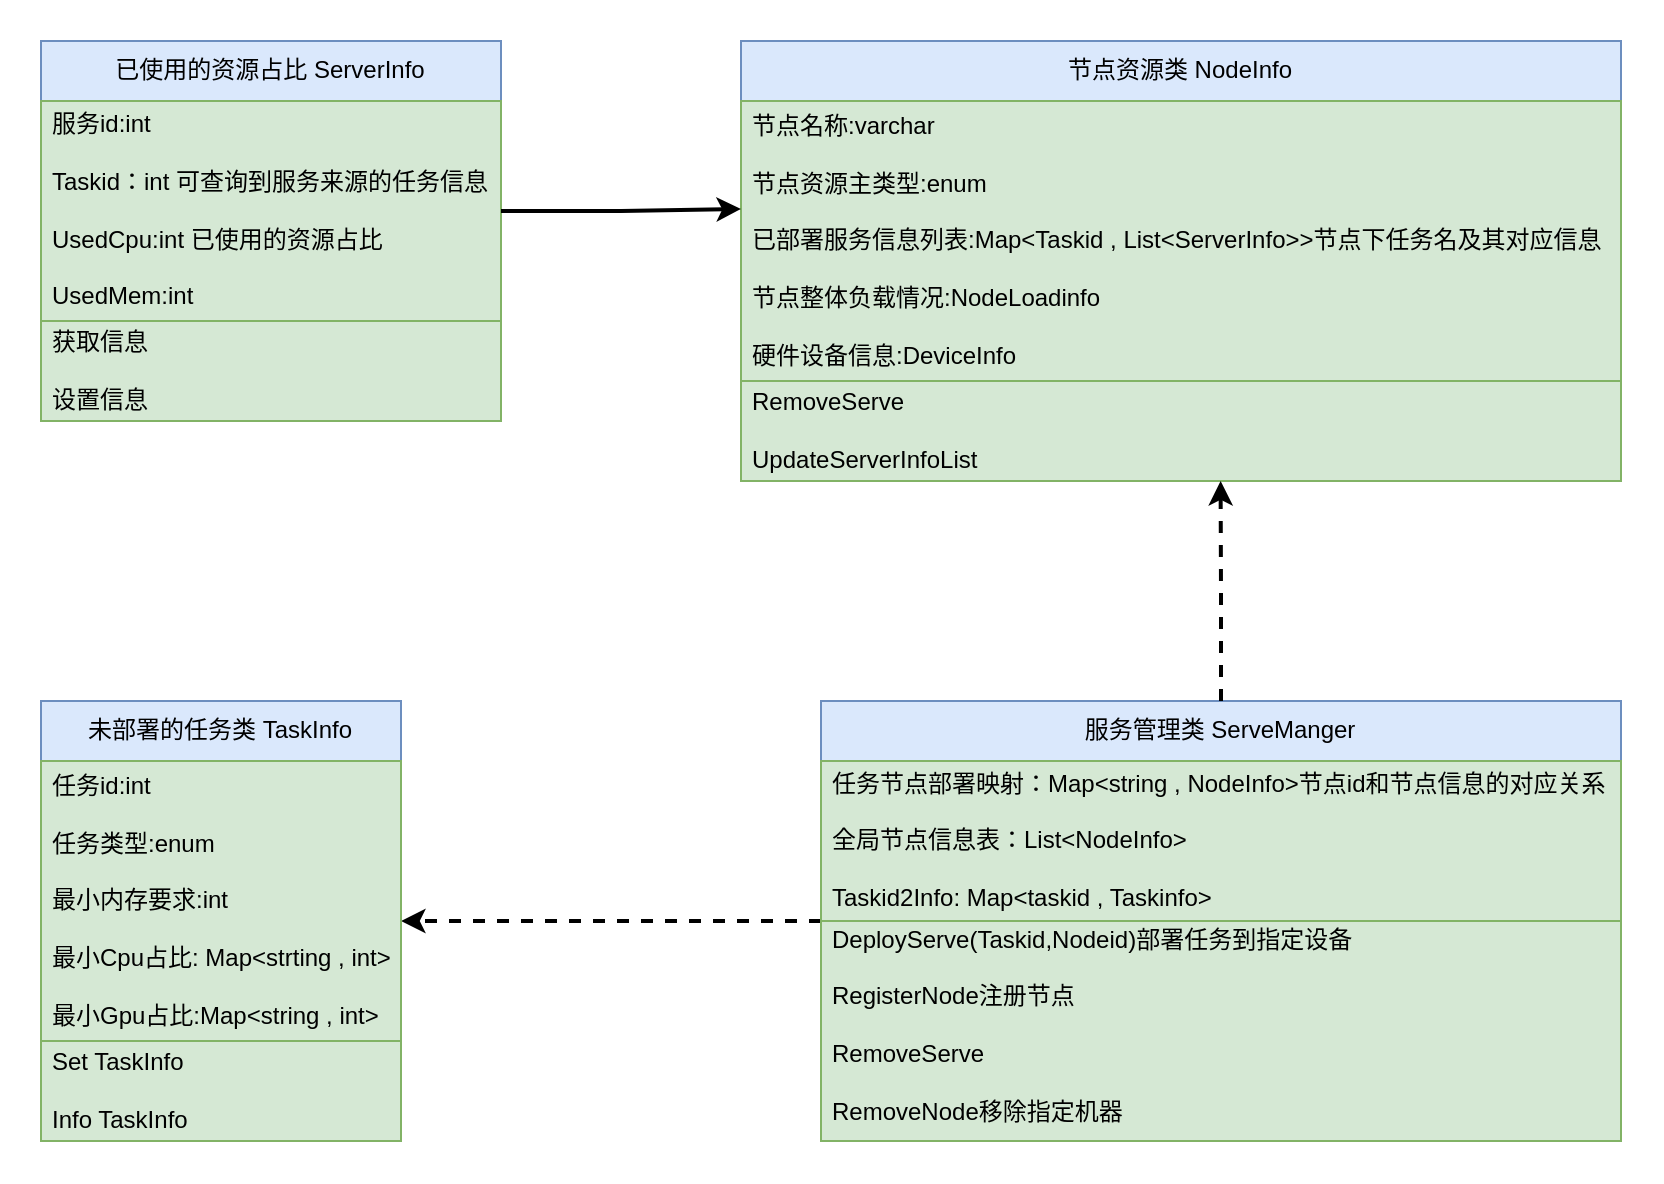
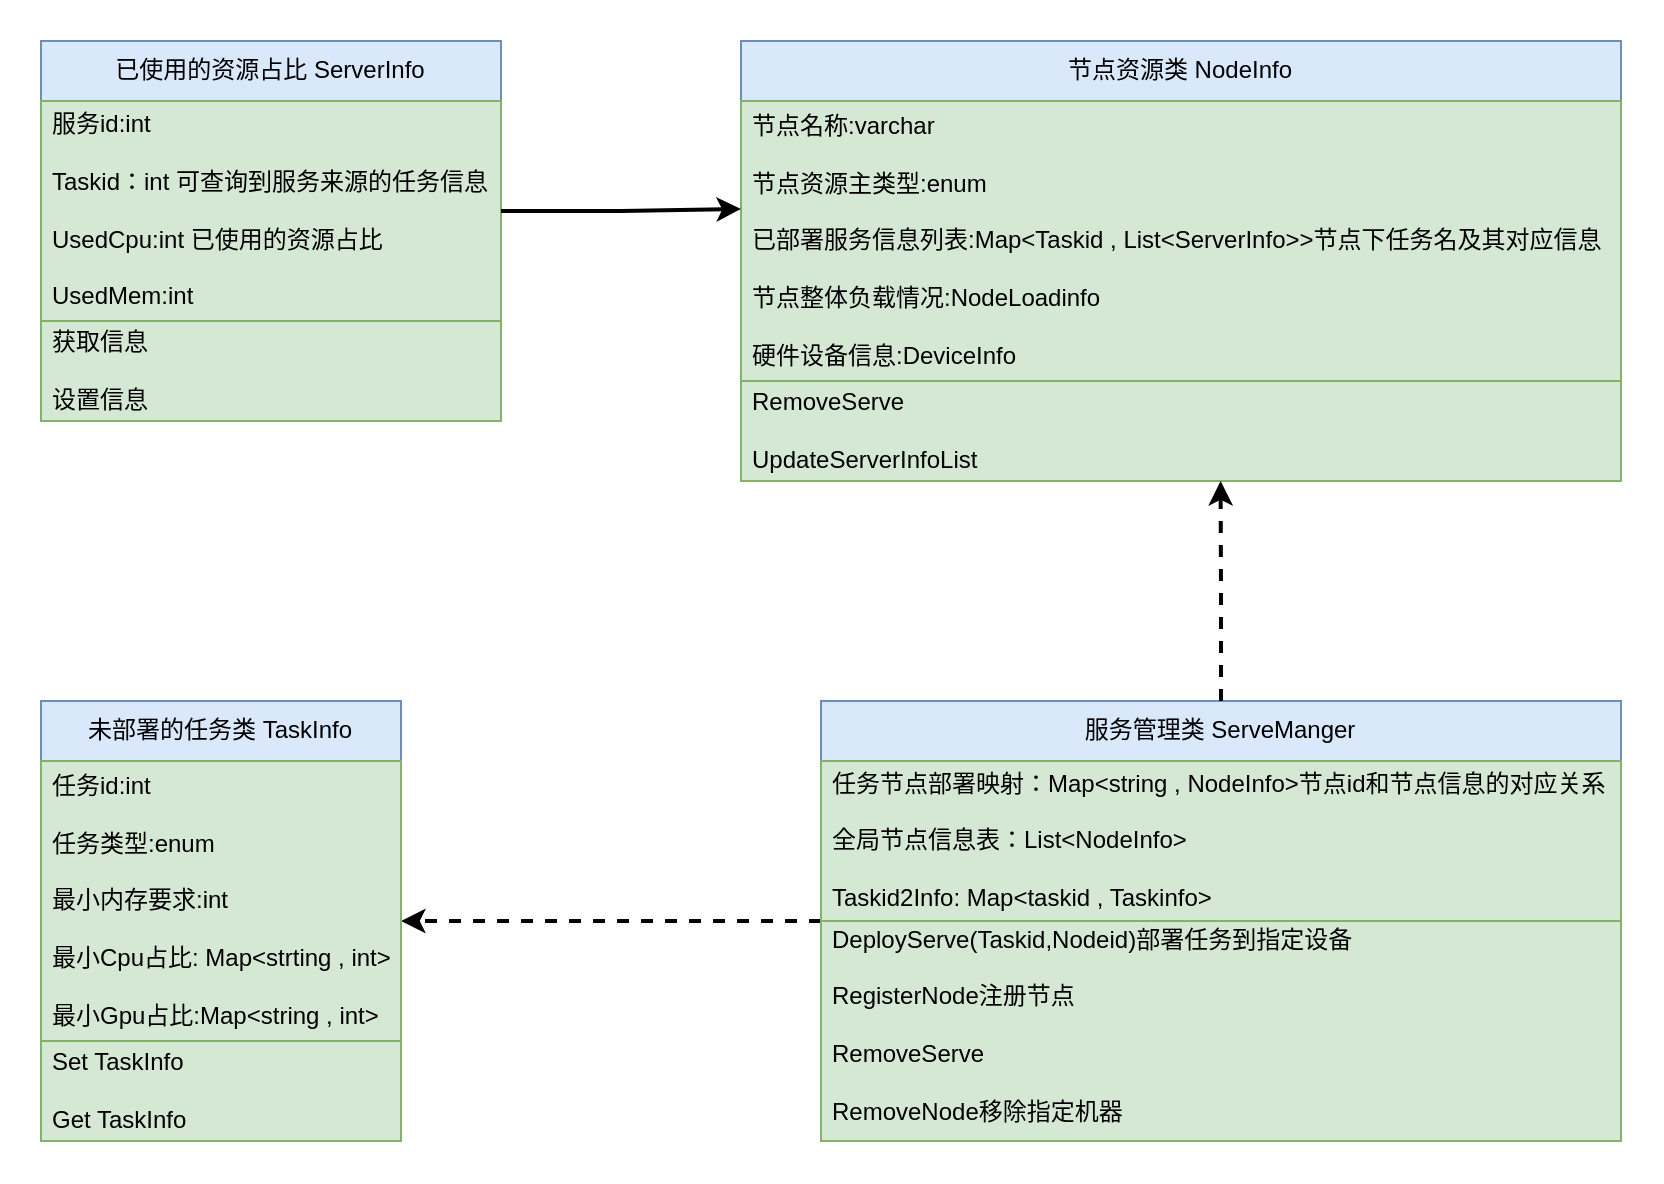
node "Set TaskInfo Info TaskInfo": label "Set TaskInfo Info TaskInfo" -> "Set TaskInfo Get TaskInfo"
